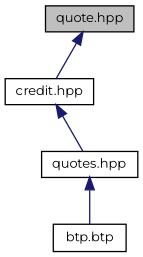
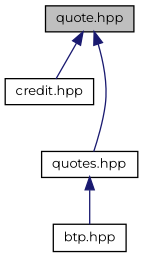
edge "quotes.hpp" -> "credit.hpp": now "quotes.hpp" -> "quote.hpp"
node "btp.btp": label "btp.btp" -> "btp.hpp"
